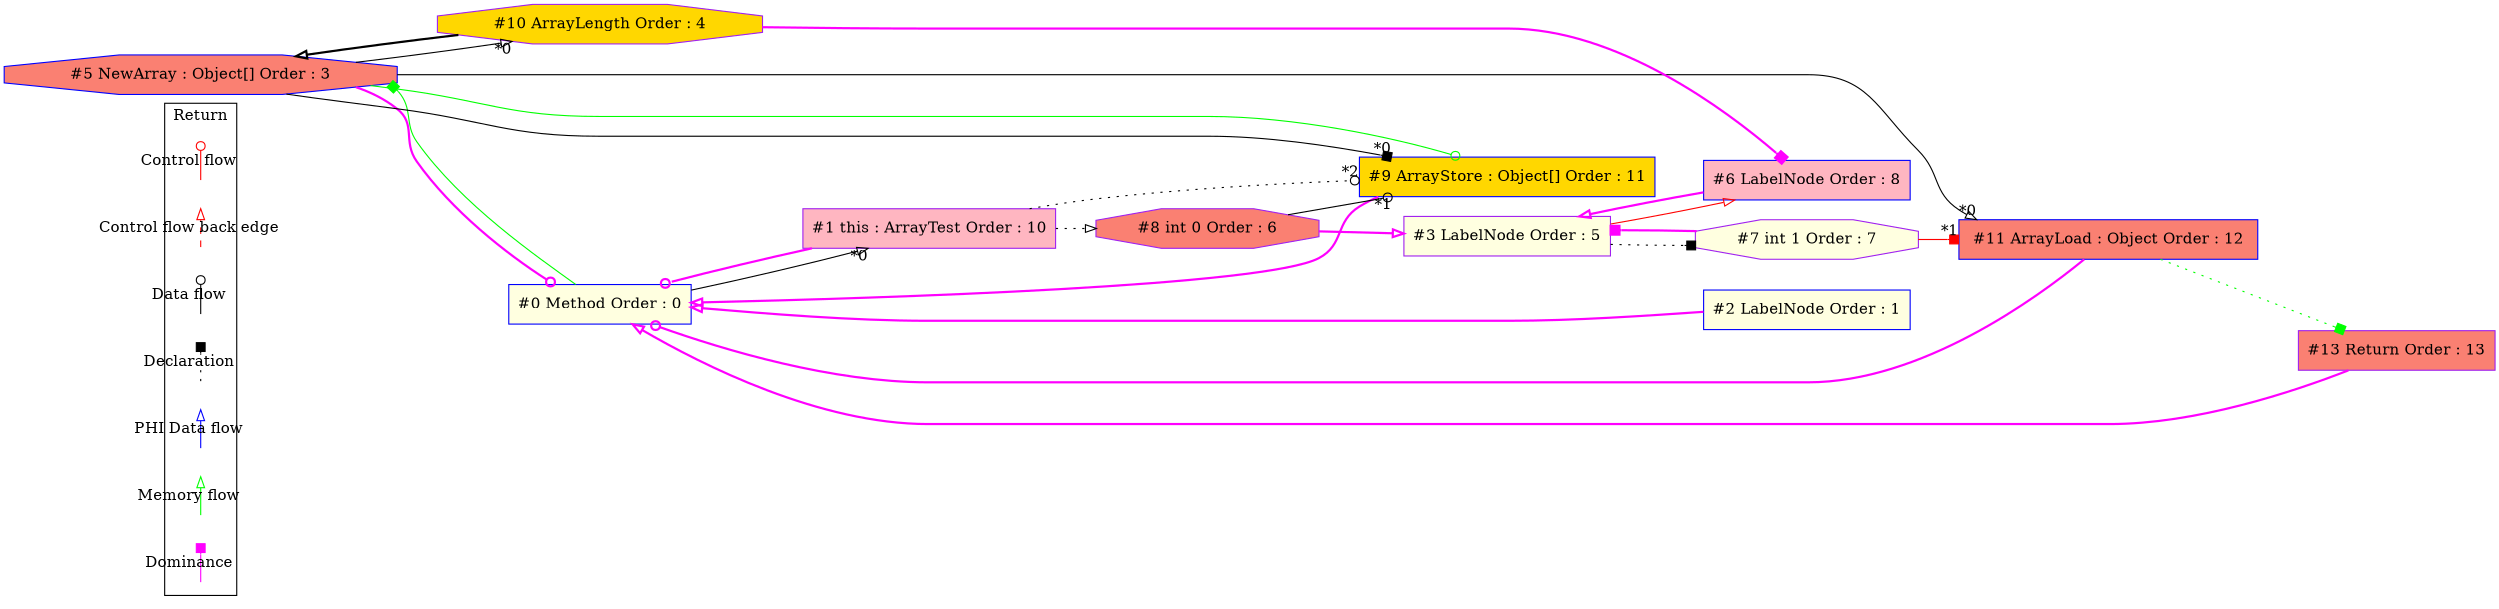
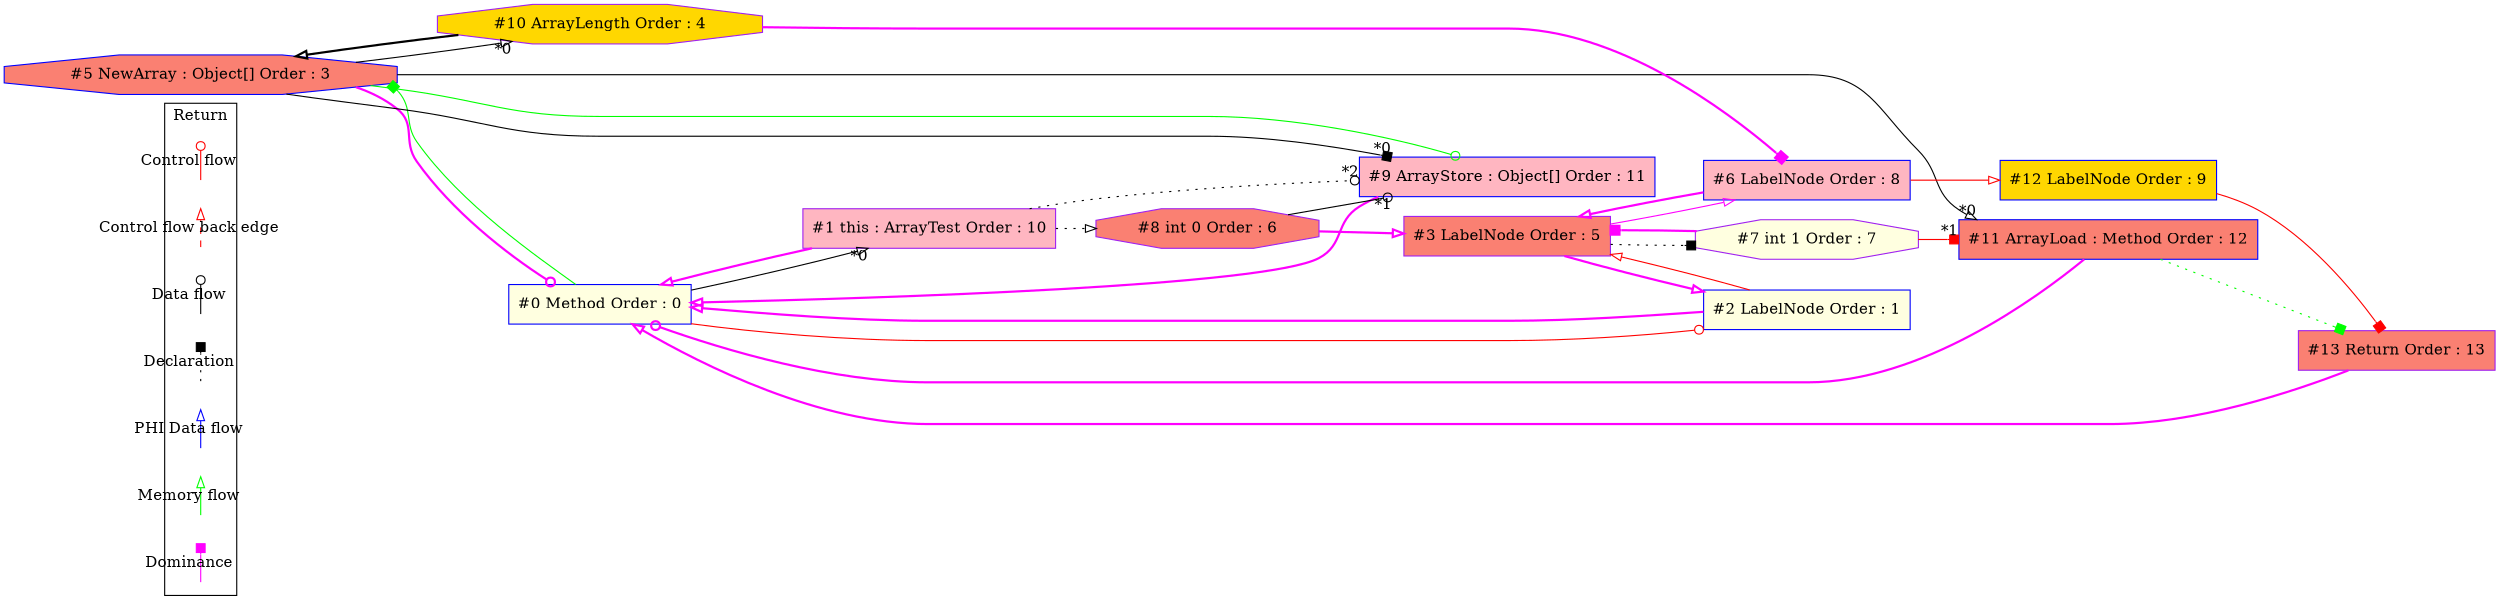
node "#9 ArrayStore : Object[] Order : 11": fillcolor gold -> lightpink
node "#12 LabelNode Order : 9": added
edge "#3 LabelNode Order : 5" -> "#6 LabelNode Order : 8": color red -> fuchsia
node "#3 LabelNode Order : 5": fillcolor lightyellow -> salmon
node "#11 ArrayLoad : Object Order : 12": label "#11 ArrayLoad : Object Order : 12" -> "#11 ArrayLoad : Method Order : 12"
edge "#1 this : ArrayTest Order : 10" -> "#0 Method Order : 0": arrowhead odot -> onormal
edge "#3 LabelNode Order : 5" -> "#2 LabelNode Order : 1": added
edge "#2 LabelNode Order : 1" -> "#3 LabelNode Order : 5": added
edge "#0 Method Order : 0" -> "#2 LabelNode Order : 1": added
